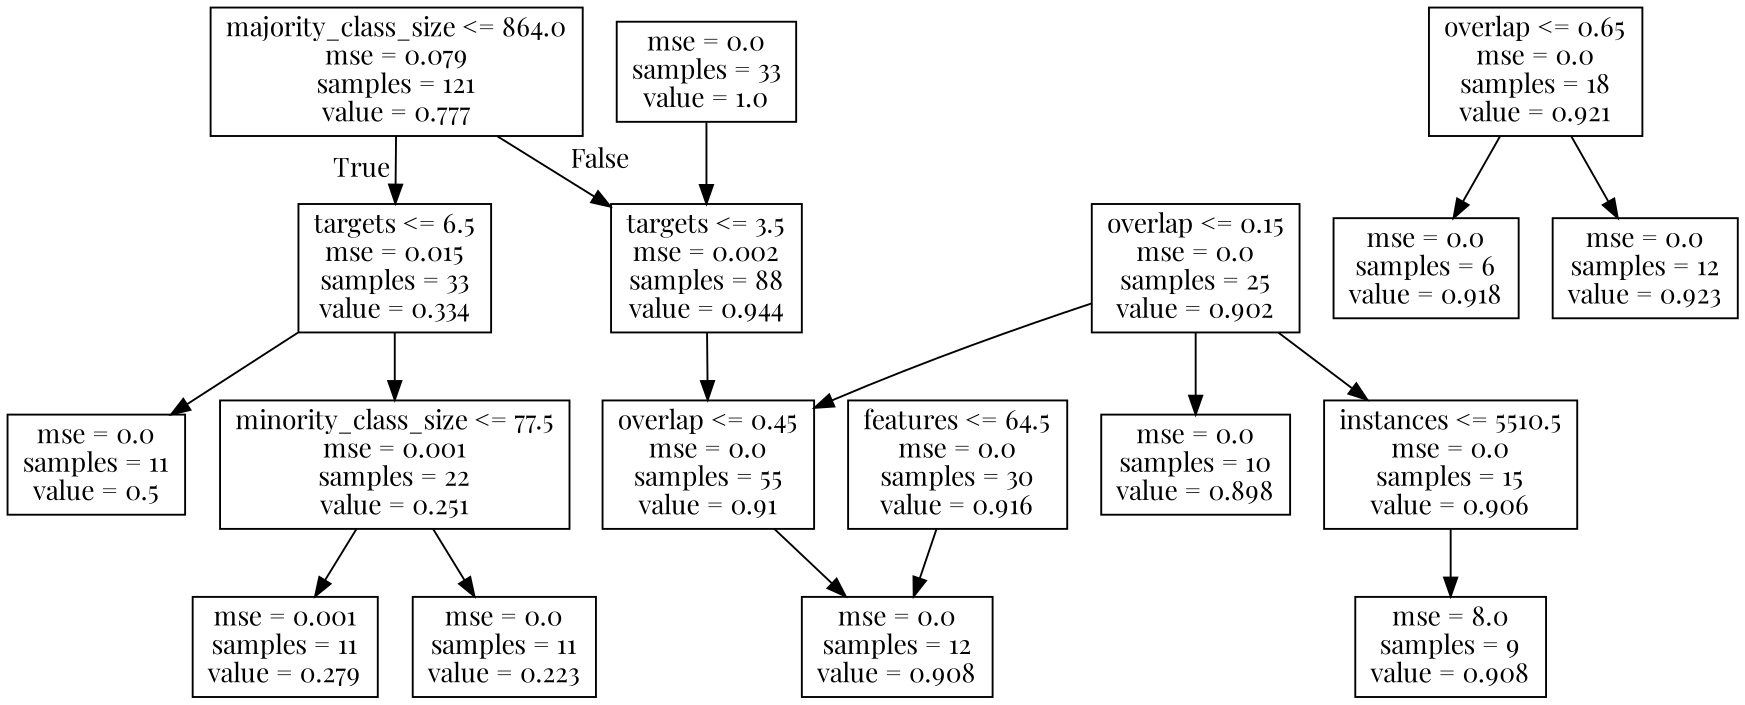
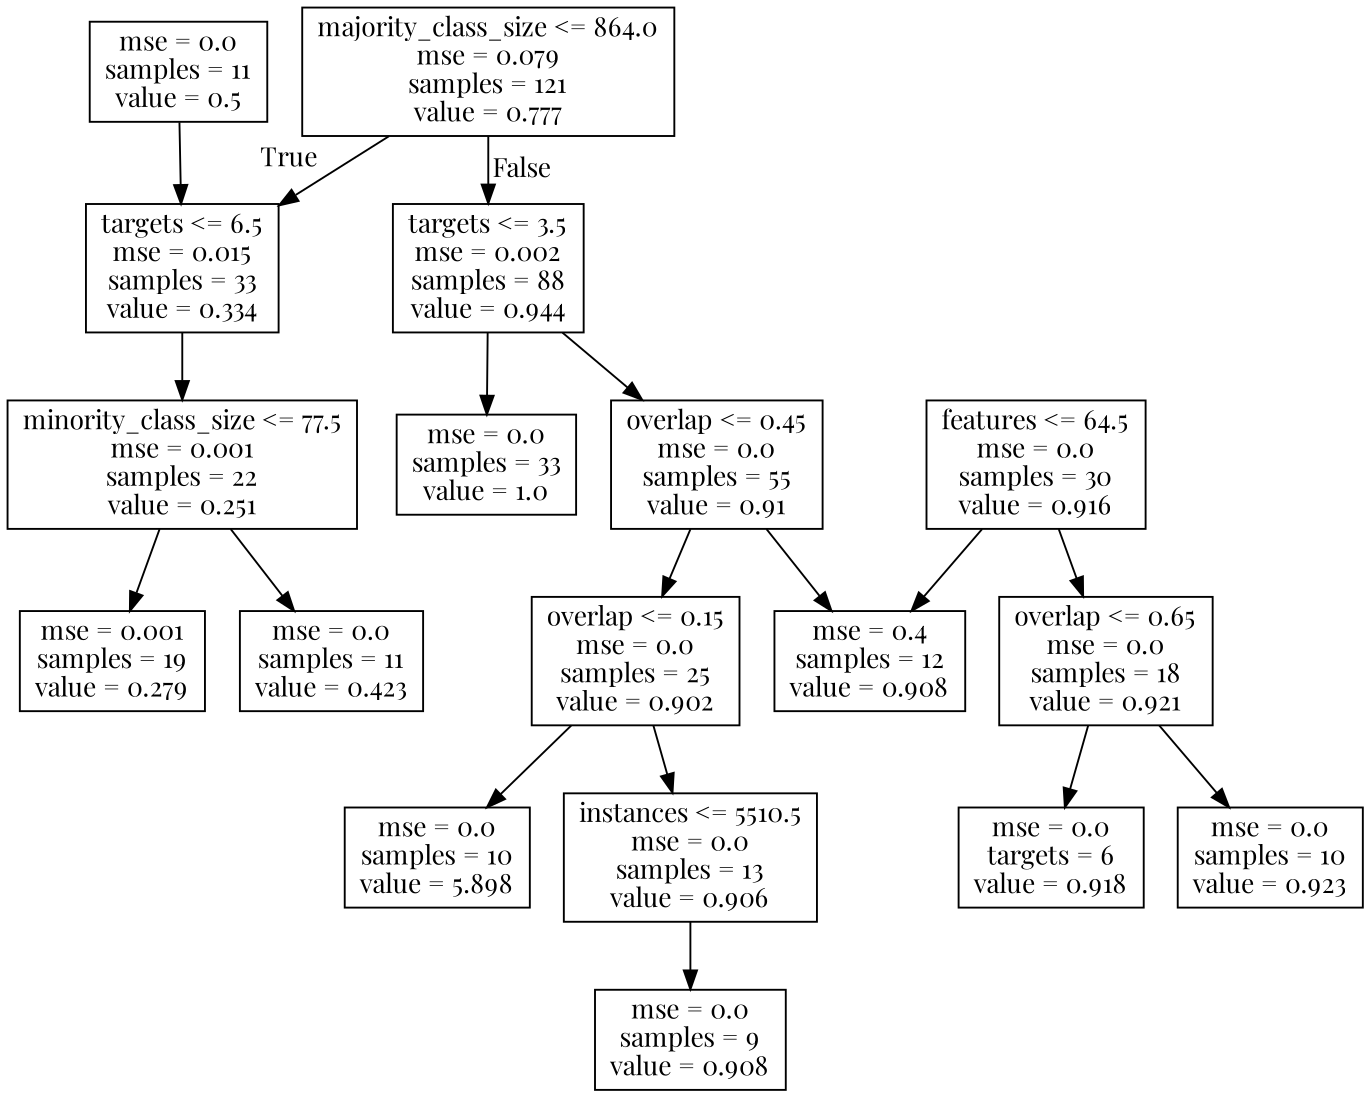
edge "mse = 0.0 samples = 33 value = 1.0" -> "targets <= 3.5 mse = 0.002 samples = 88 value = 0.944": reversed
node "mse = 0.0 samples = 6 value = 0.918": label "mse = 0.0 samples = 6 value = 0.918" -> "mse = 0.0 targets = 6 value = 0.918"
node "mse = 0.0 samples = 12 value = 0.923": label "mse = 0.0 samples = 12 value = 0.923" -> "mse = 0.0 samples = 10 value = 0.923"
edge "overlap <= 0.15 mse = 0.0 samples = 25 value = 0.902" -> "overlap <= 0.45 mse = 0.0 samples = 55 value = 0.91": reversed
edge "targets <= 6.5 mse = 0.015 samples = 33 value = 0.334" -> "mse = 0.0 samples = 11 value = 0.5": reversed
node "mse = 0.0 samples = 10 value = 0.898": label "mse = 0.0 samples = 10 value = 0.898" -> "mse = 0.0 samples = 10 value = 5.898"
node "instances <= 5510.5 mse = 0.0 samples = 15 value = 0.906": label "instances <= 5510.5 mse = 0.0 samples = 15 value = 0.906" -> "instances <= 5510.5 mse = 0.0 samples = 13 value = 0.906"
edge "features <= 64.5 mse = 0.0 samples = 30 value = 0.916" -> "overlap <= 0.65 mse = 0.0 samples = 18 value = 0.921": added
node "mse = 0.001 samples = 11 value = 0.279": label "mse = 0.001 samples = 11 value = 0.279" -> "mse = 0.001 samples = 19 value = 0.279"
node "mse = 0.0 samples = 11 value = 0.223": label "mse = 0.0 samples = 11 value = 0.223" -> "mse = 0.0 samples = 11 value = 0.423"
node "mse = 0.0 samples = 12 value = 0.908": label "mse = 0.0 samples = 12 value = 0.908" -> "mse = 0.4 samples = 12 value = 0.908"
node "mse = 8.0 samples = 9 value = 0.908": label "mse = 8.0 samples = 9 value = 0.908" -> "mse = 0.0 samples = 9 value = 0.908"
